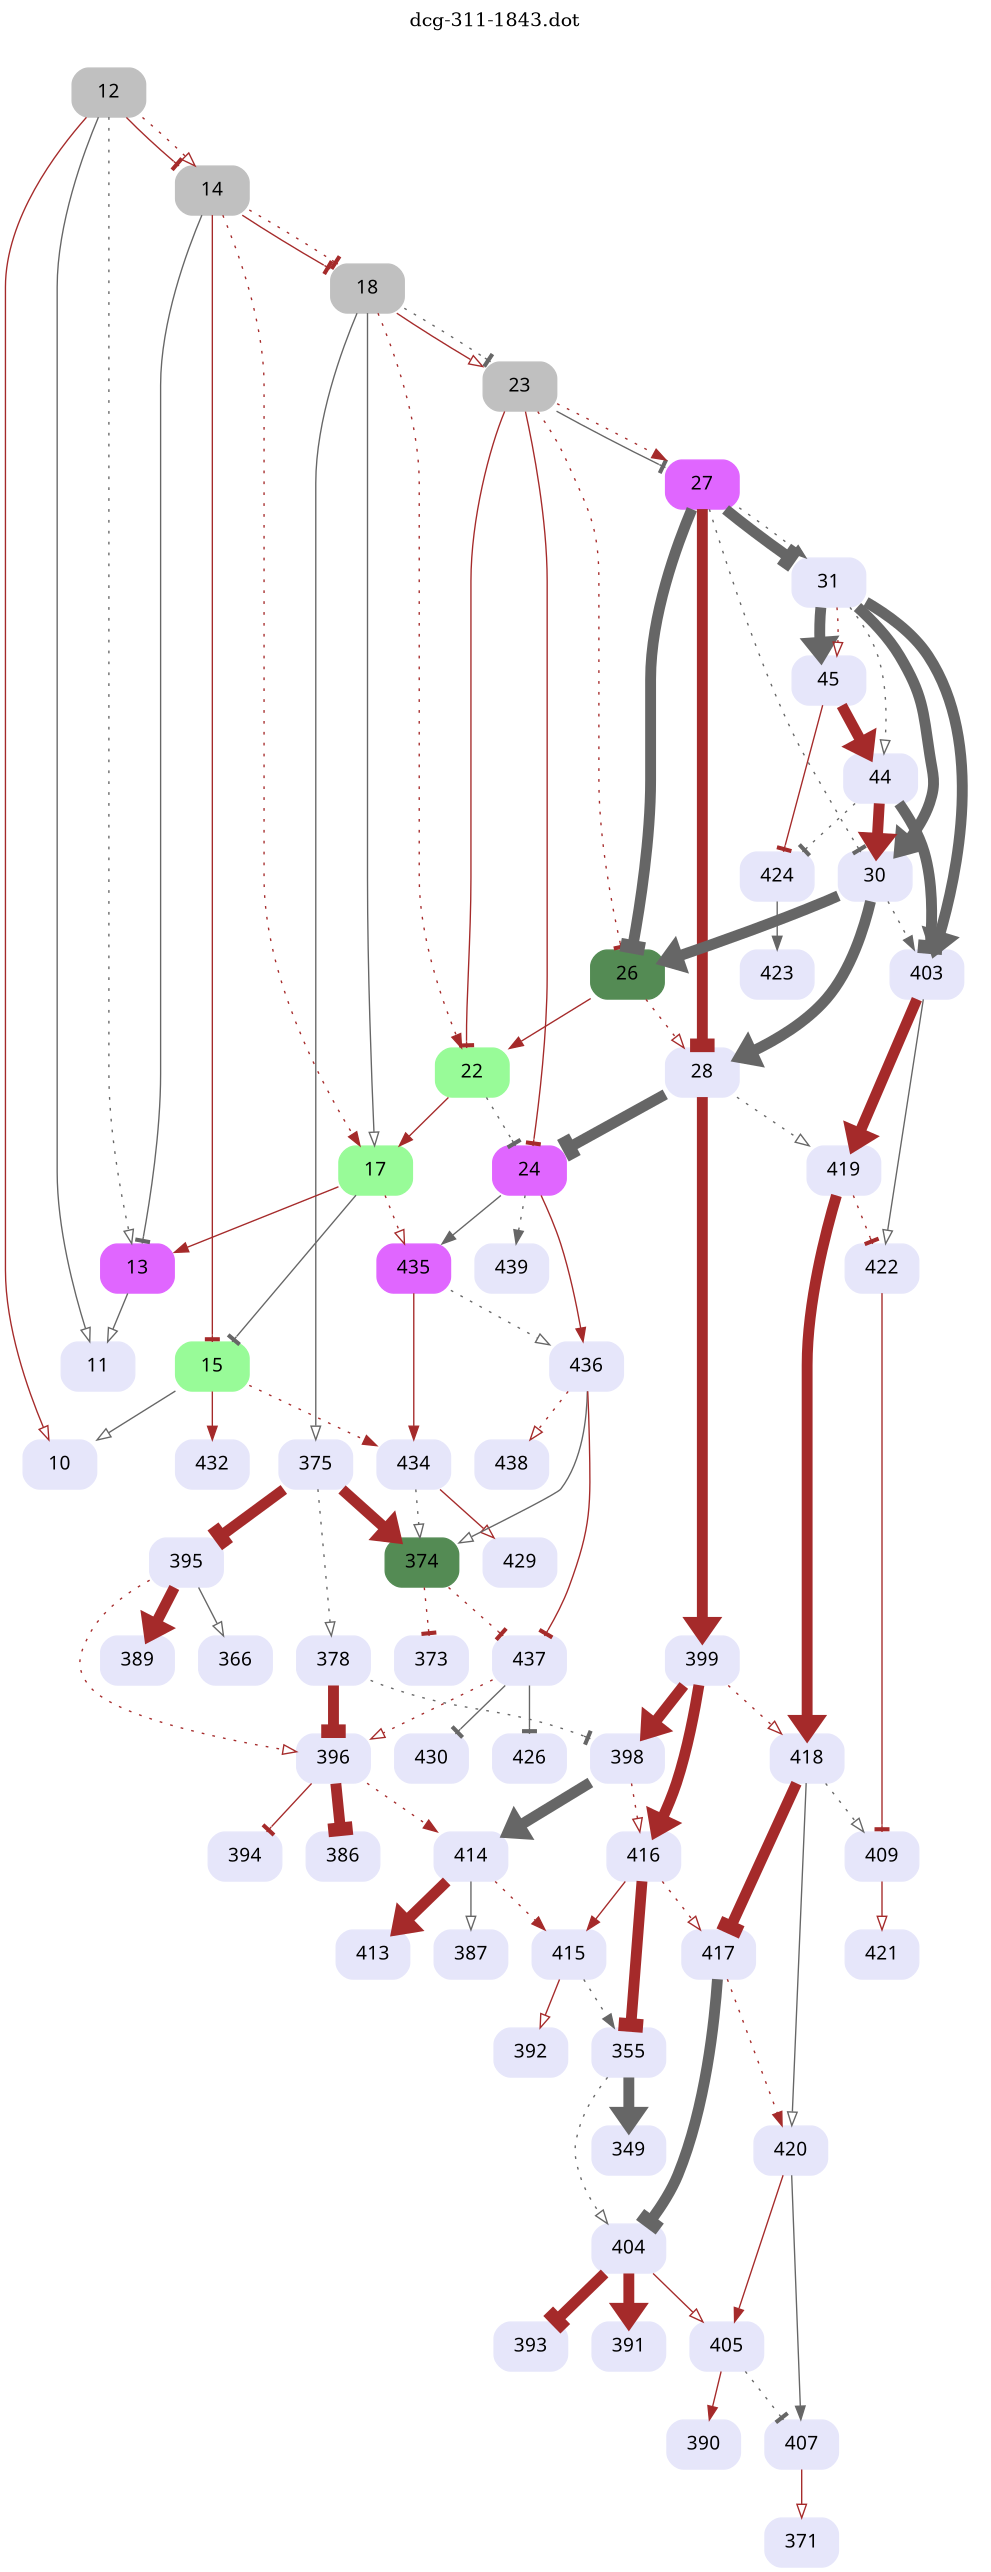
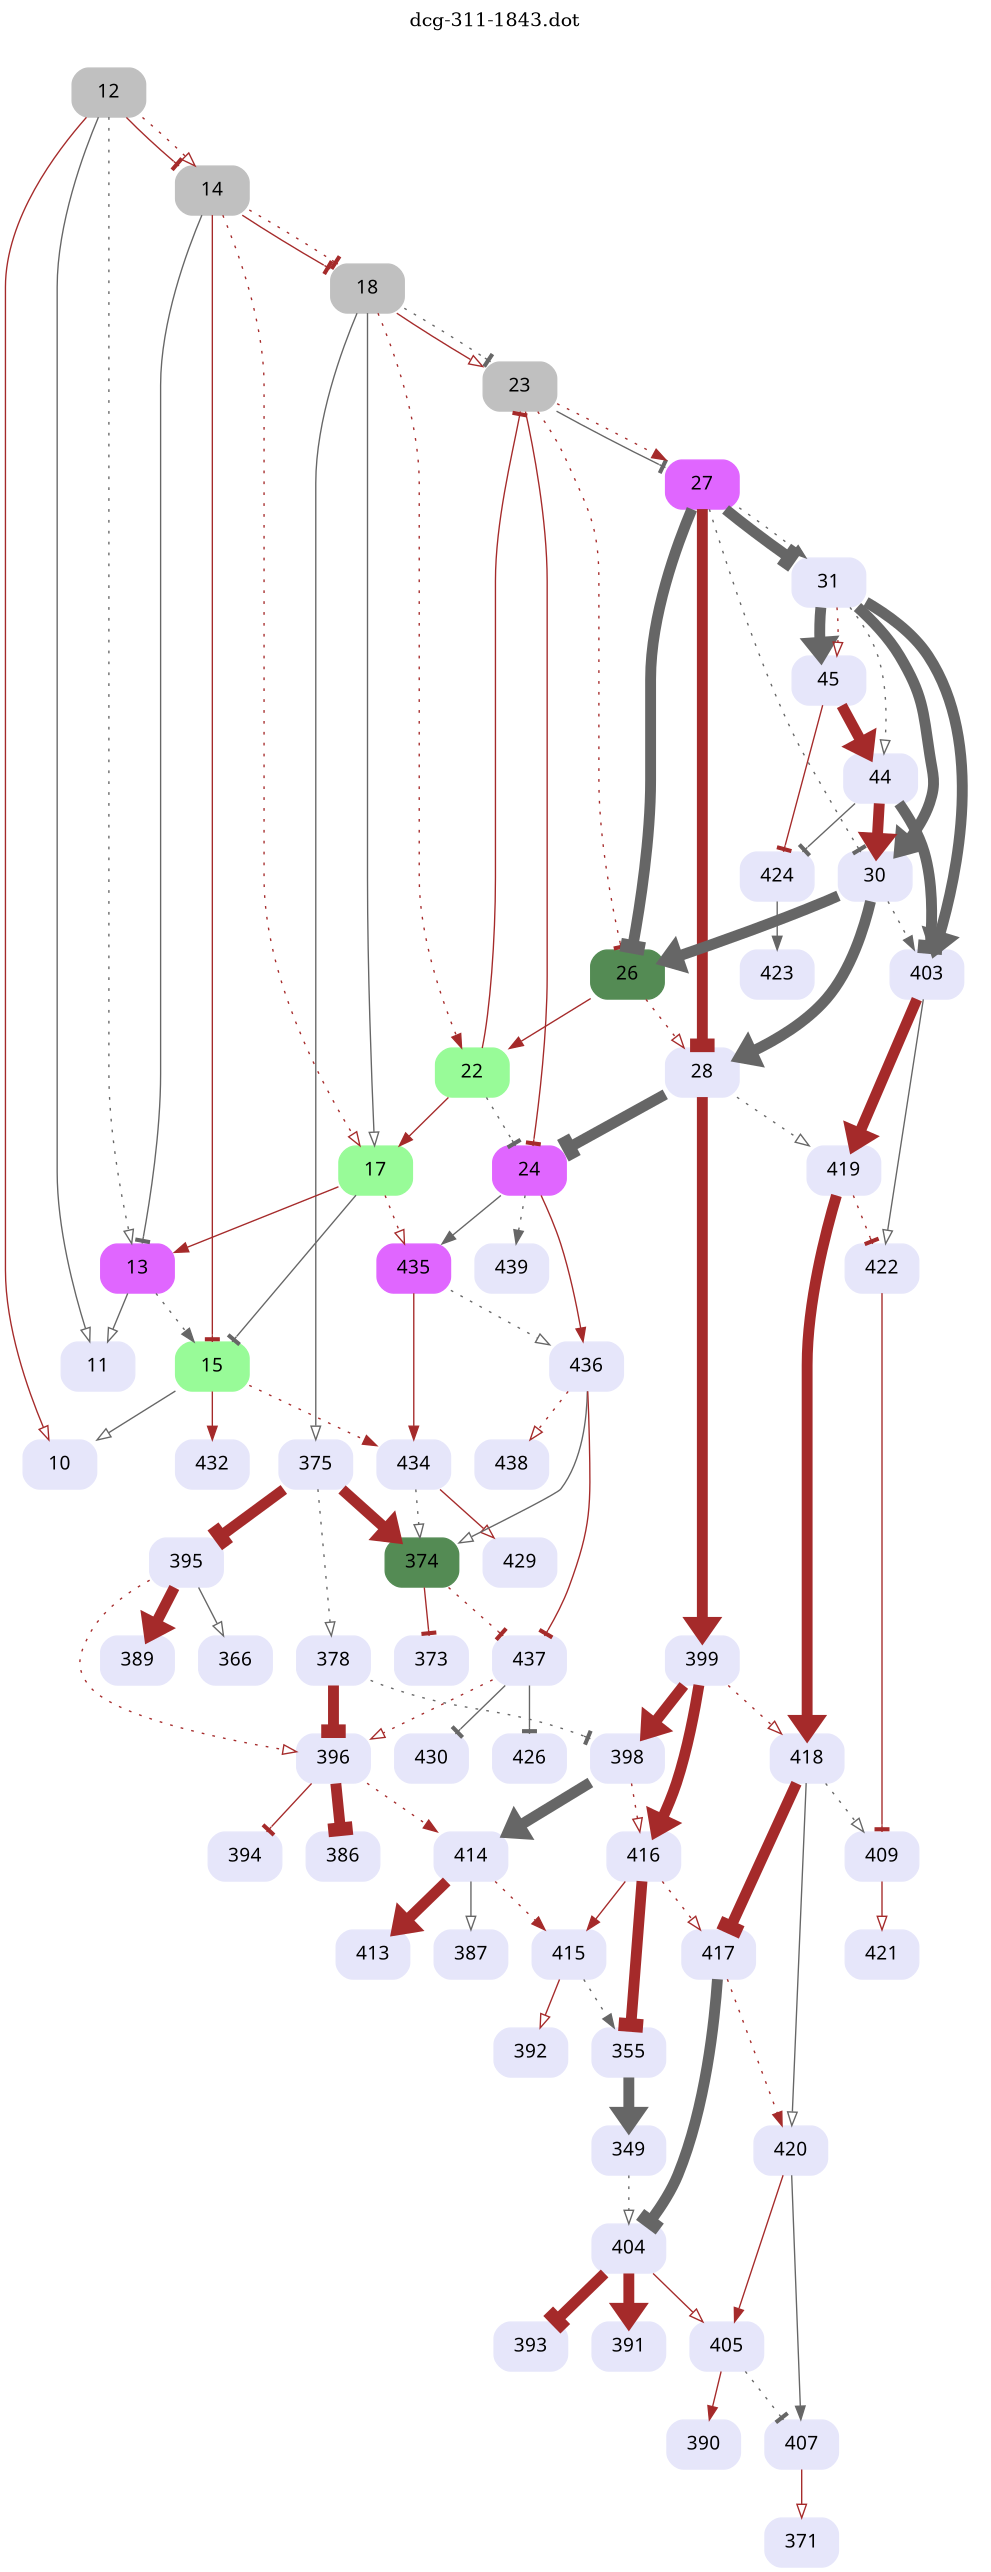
edge "14" -> "17": arrowhead normal -> onormal
edge "23" -> "22": reversed
edge "44" -> "424": style dotted -> solid
edge "13" -> "15": added
edge "374" -> "373": style dotted -> solid
edge "355" -> "404": now "349" -> "404"
